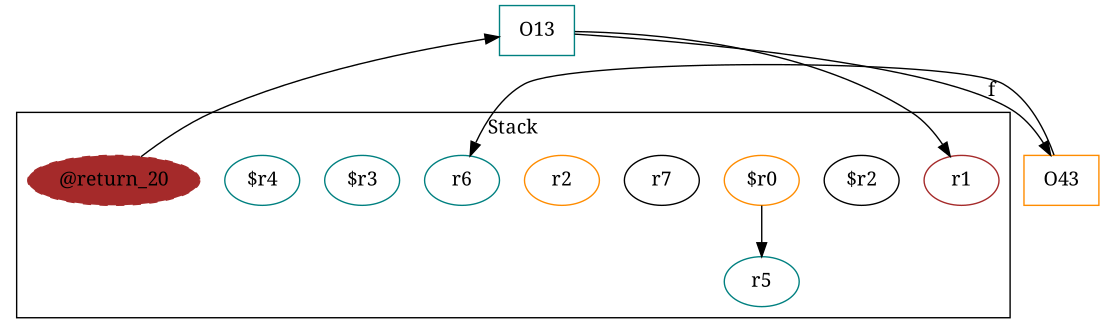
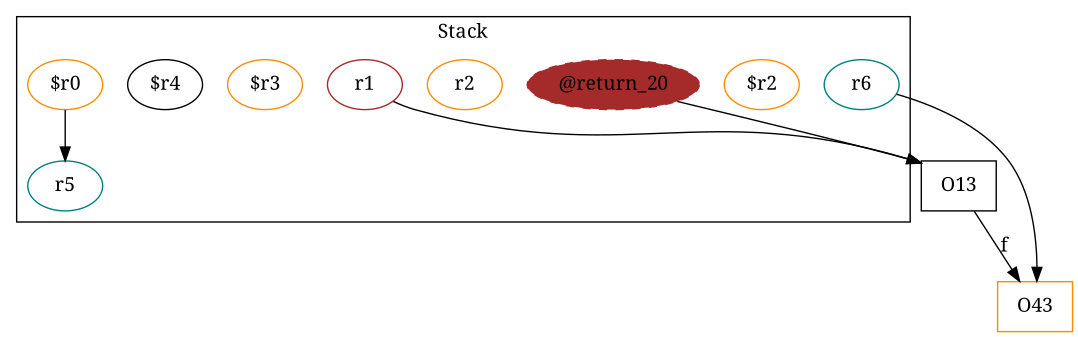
node "O13": color teal -> black
edge "O43" -> "r6": reversed
edge "O13" -> "r1": reversed
node "$r4": color teal -> black
node "$r3": color teal -> darkorange
node "r7": removed
node "$r2": color black -> darkorange
